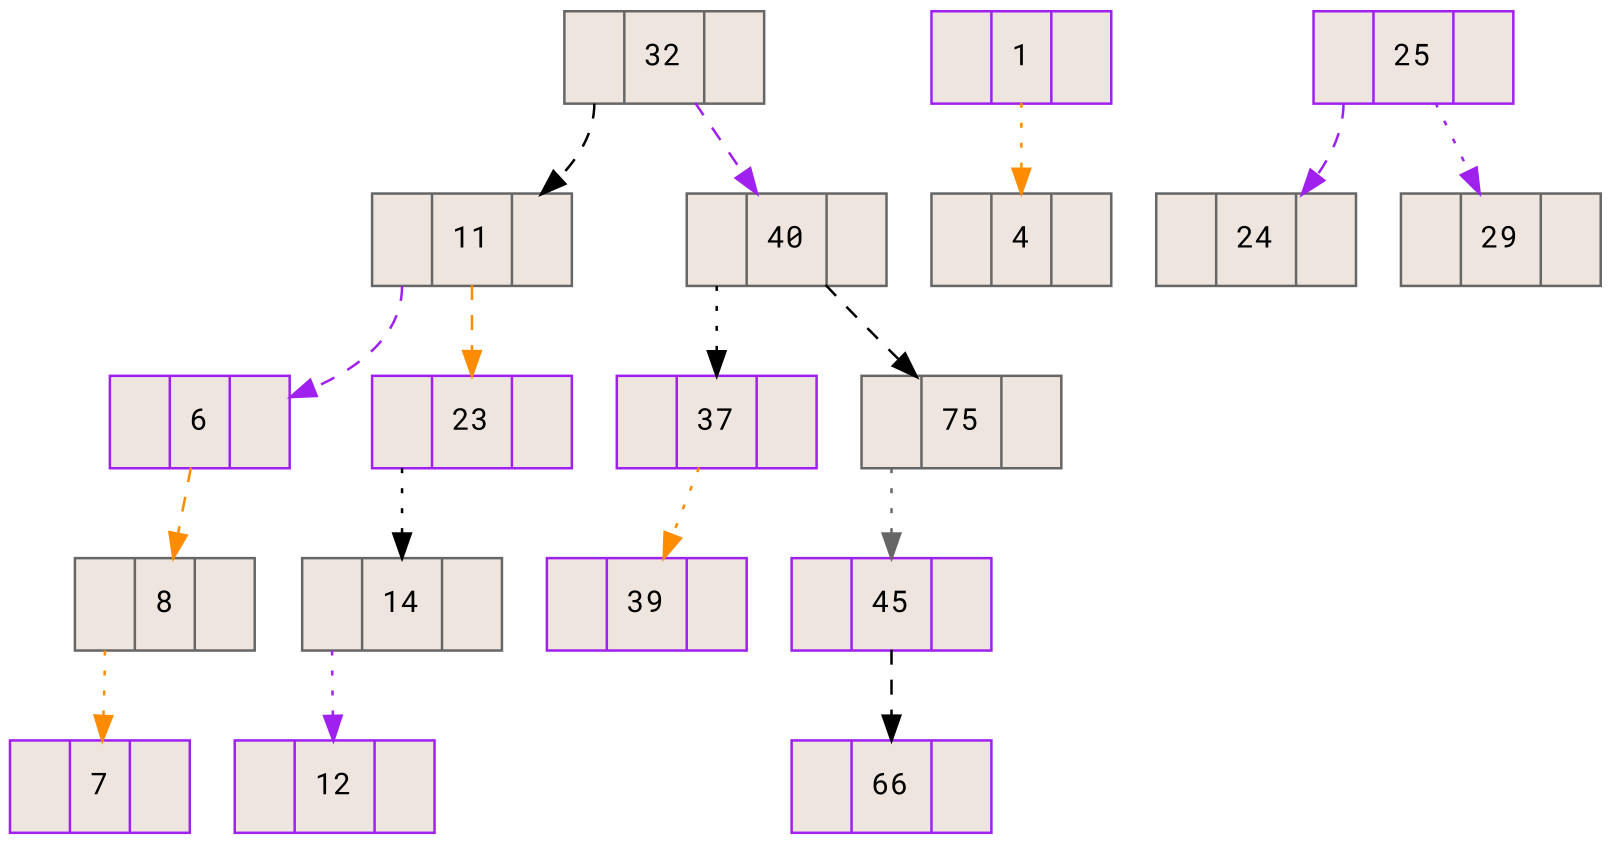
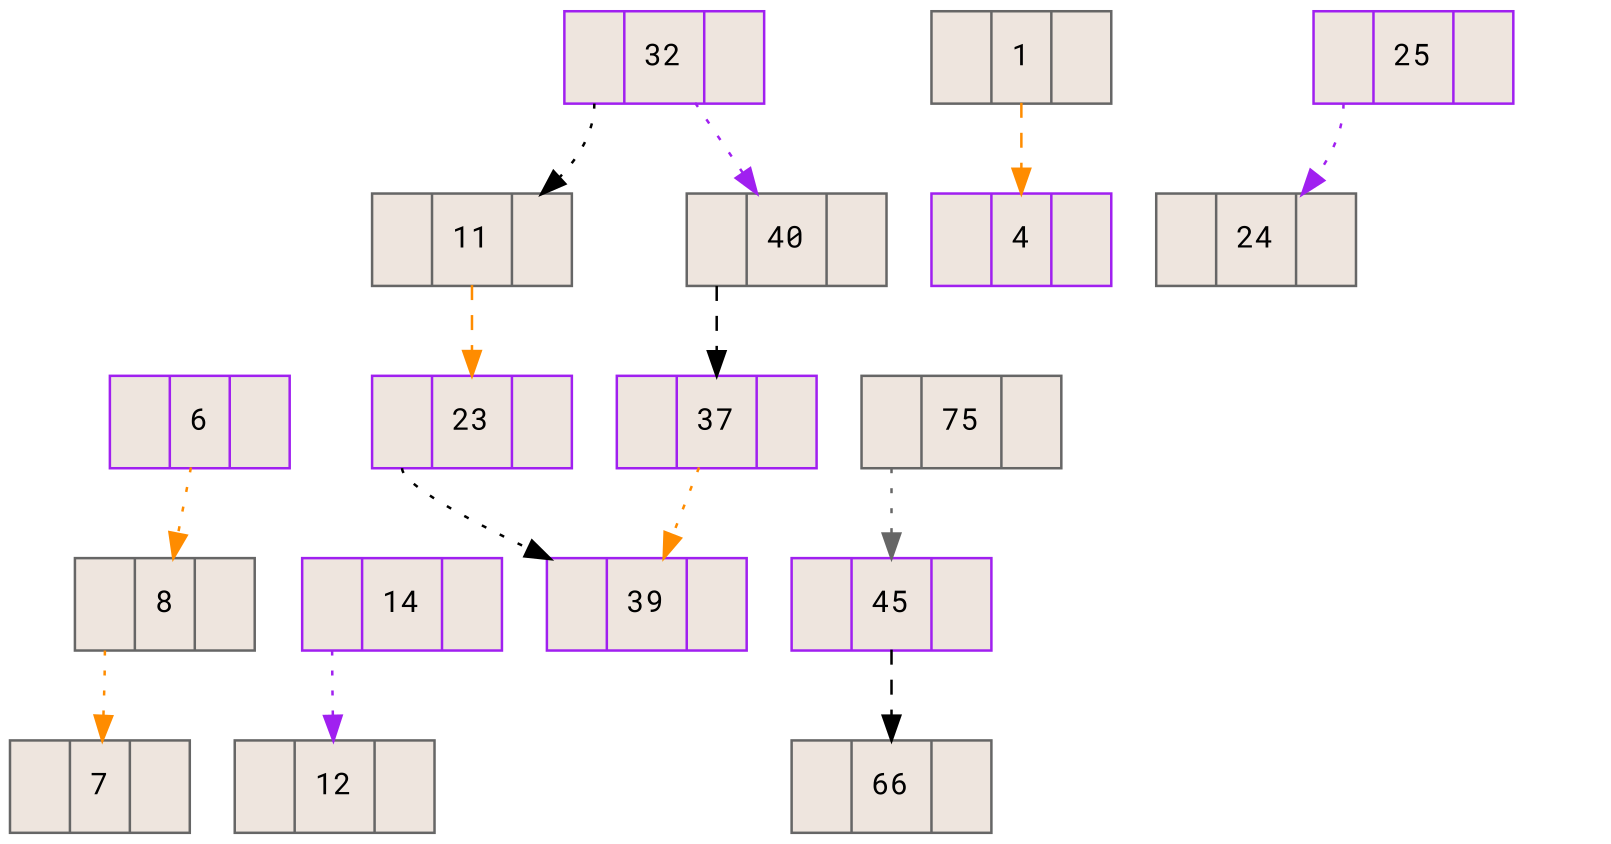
node "32": color gray40 -> purple
node "1": color purple -> gray40
edge "1" -> "4": style dotted -> dashed
edge "32" -> "40": style dashed -> dotted
edge "25" -> "24": style dashed -> dotted
edge "32" -> "11": style dashed -> dotted
node "4": color gray40 -> purple
node "29": removed
edge "40" -> "37": style dotted -> dashed
edge "40" -> "75": removed
edge "11" -> "6": removed
edge "6" -> "8": style dashed -> dotted
edge "23" -> "14": now "23" -> "39"
node "14": color gray40 -> purple
node "7": color purple -> gray40
node "12": color purple -> gray40
node "66": color purple -> gray40
